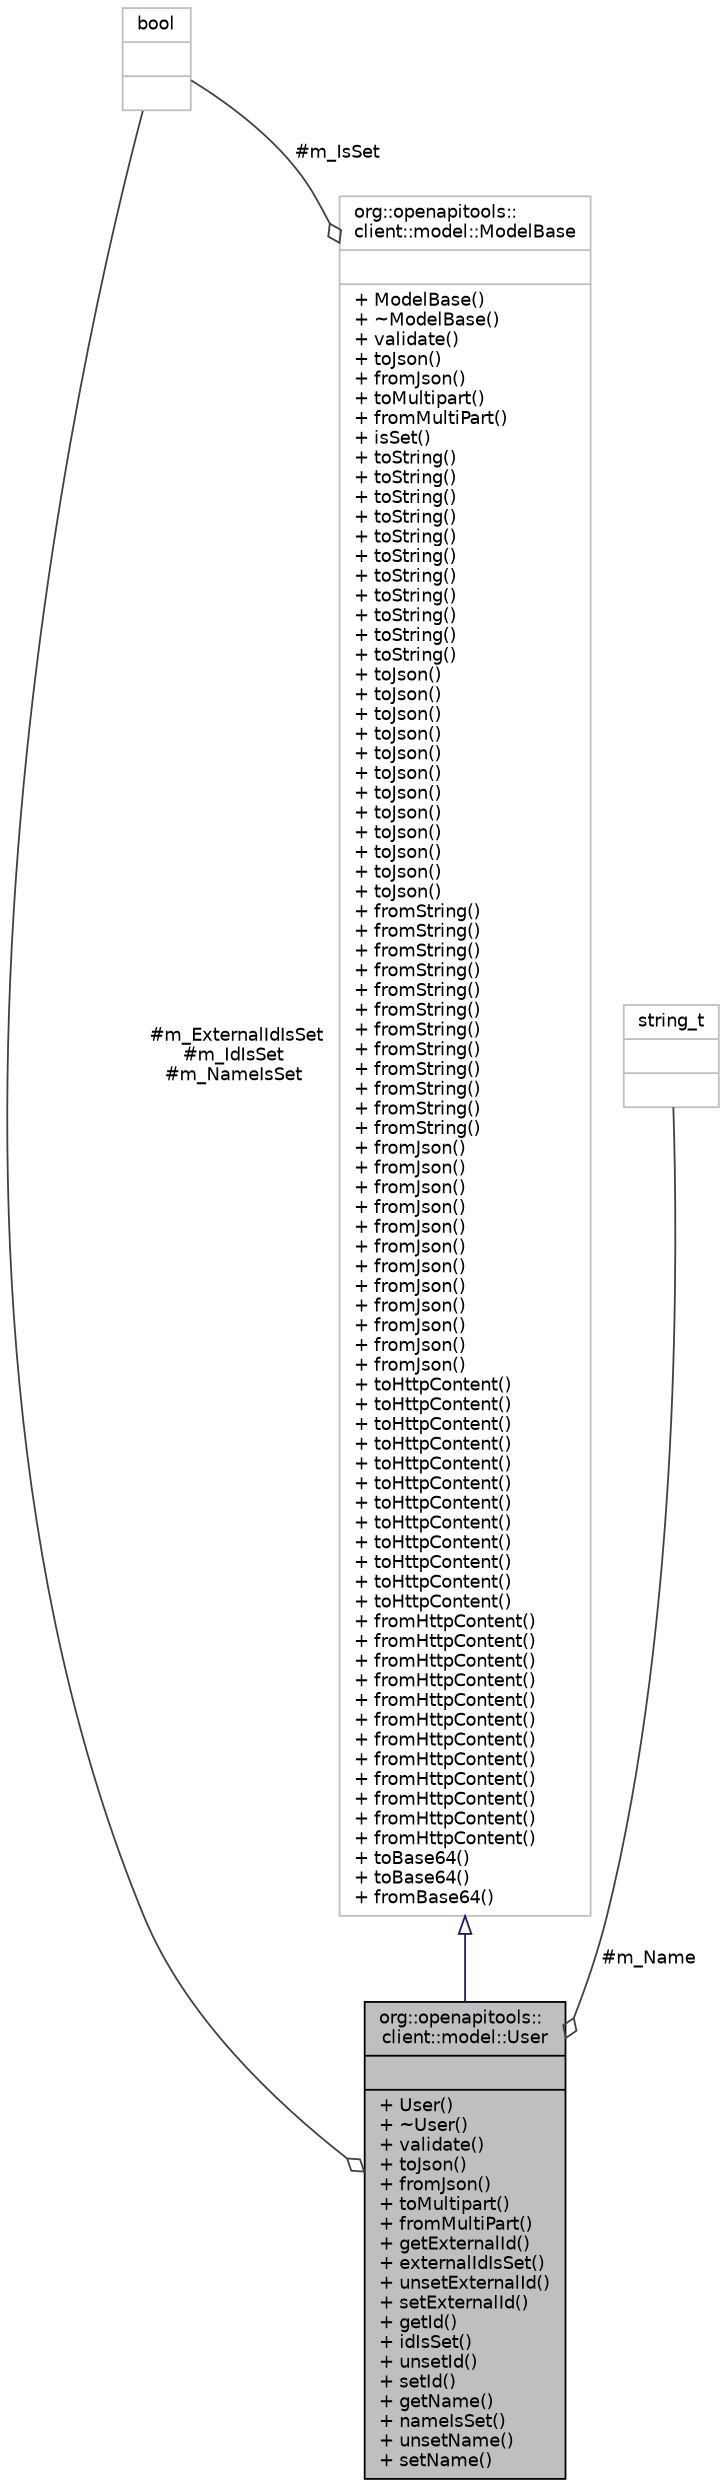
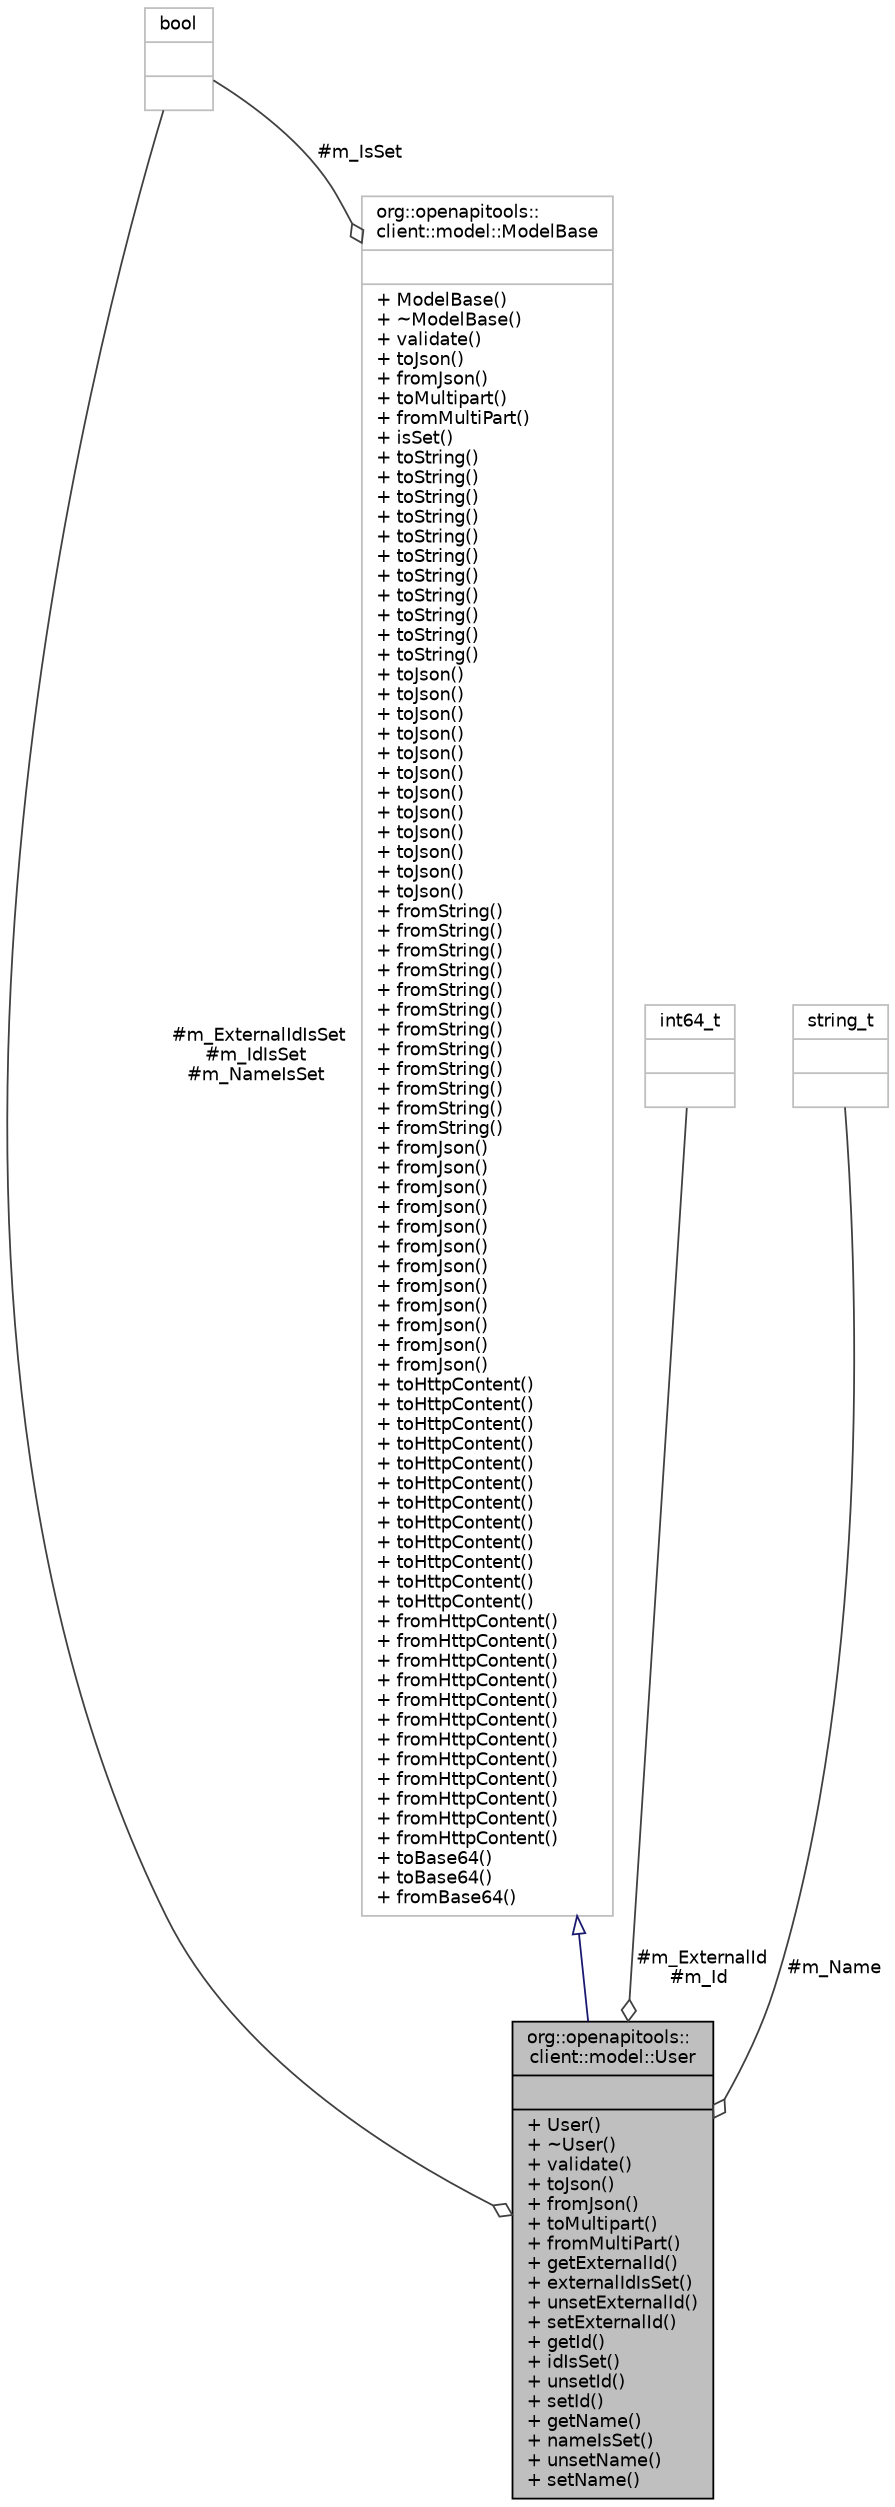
node "int64_t": added
